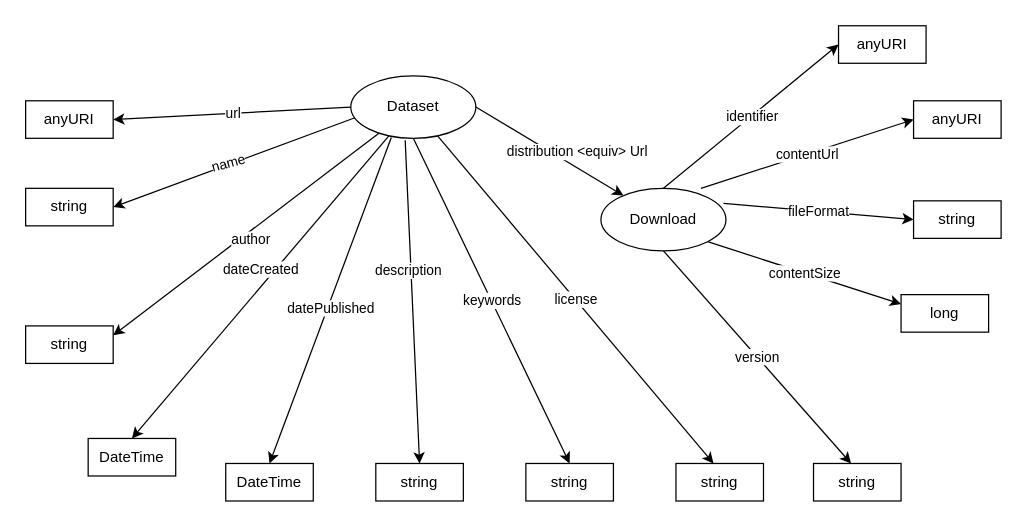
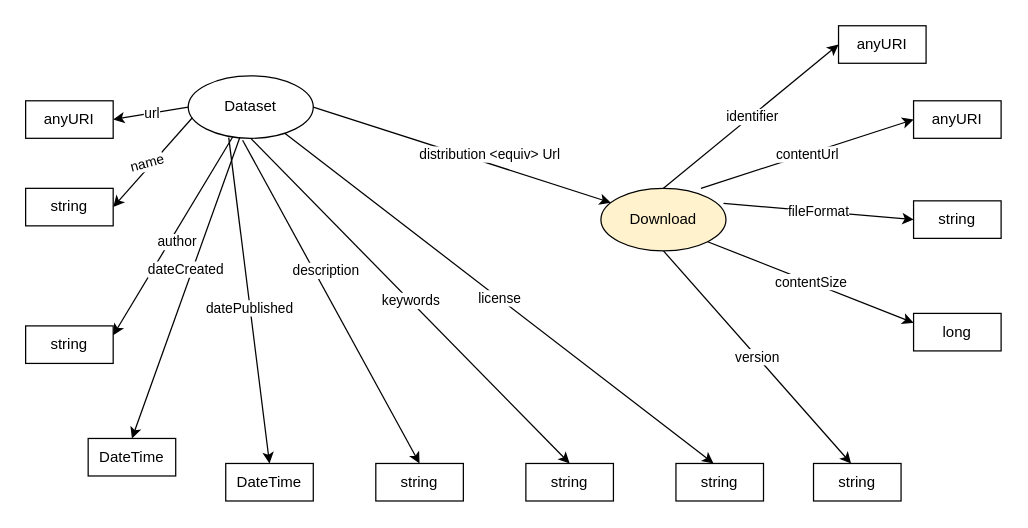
node "Dataset": moved (413, 107) -> (251, 107)
node "Download": fillcolor #ffffff -> #fff2cc
node "long": moved (944, 313) -> (957, 332)
